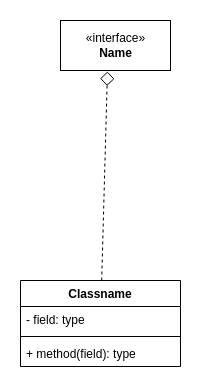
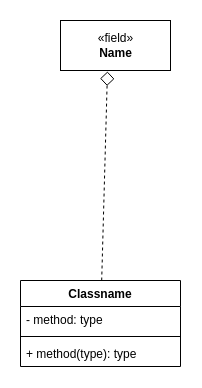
node "«interface» Name": label "«interface» Name" -> "«field» Name"
node "- field: type": label "- field: type" -> "- method: type"
node "+ method(field): type": label "+ method(field): type" -> "+ method(type): type"
